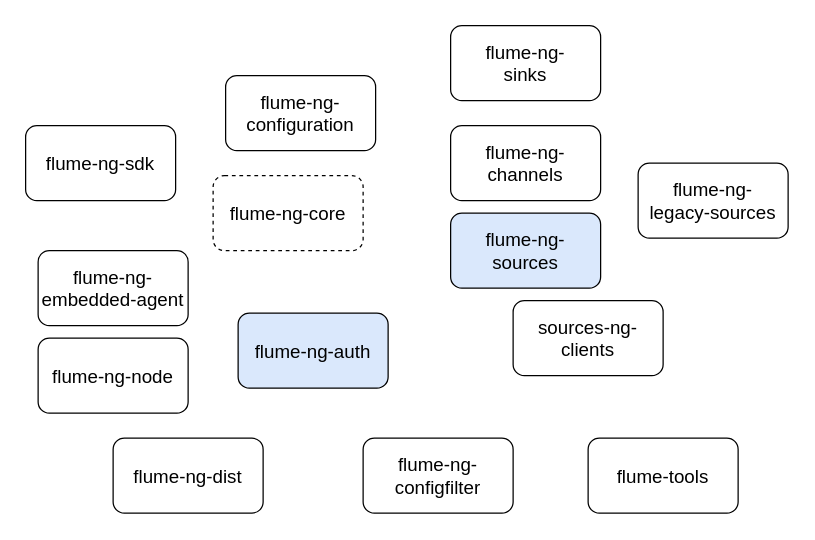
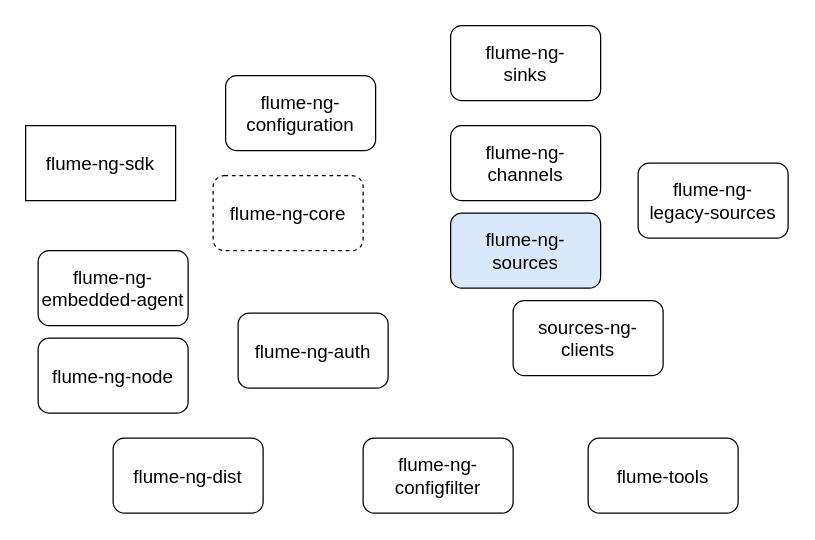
node "flume-ng-sdk": shape rounded rectangle -> rectangle
node "flume-ng-auth": fillcolor #dae8fc -> #ffffff
